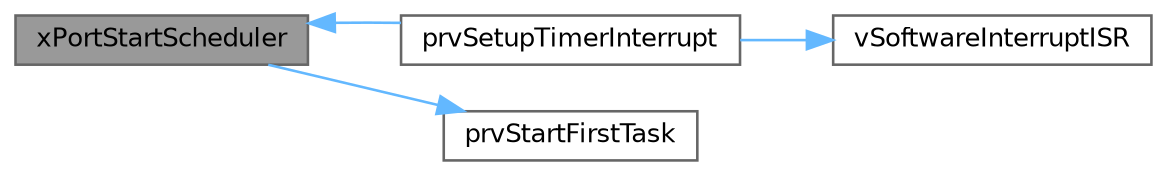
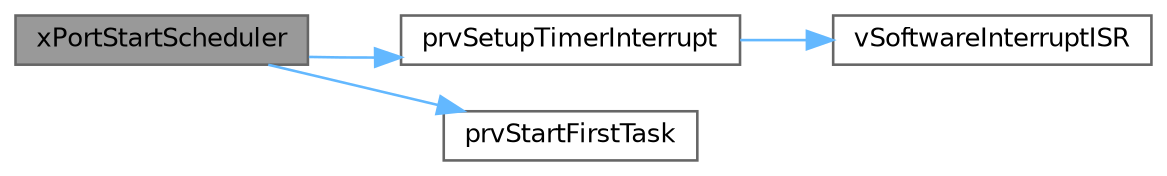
edge "prvSetupTimerInterrupt" -> "xPortStartScheduler": reversed
